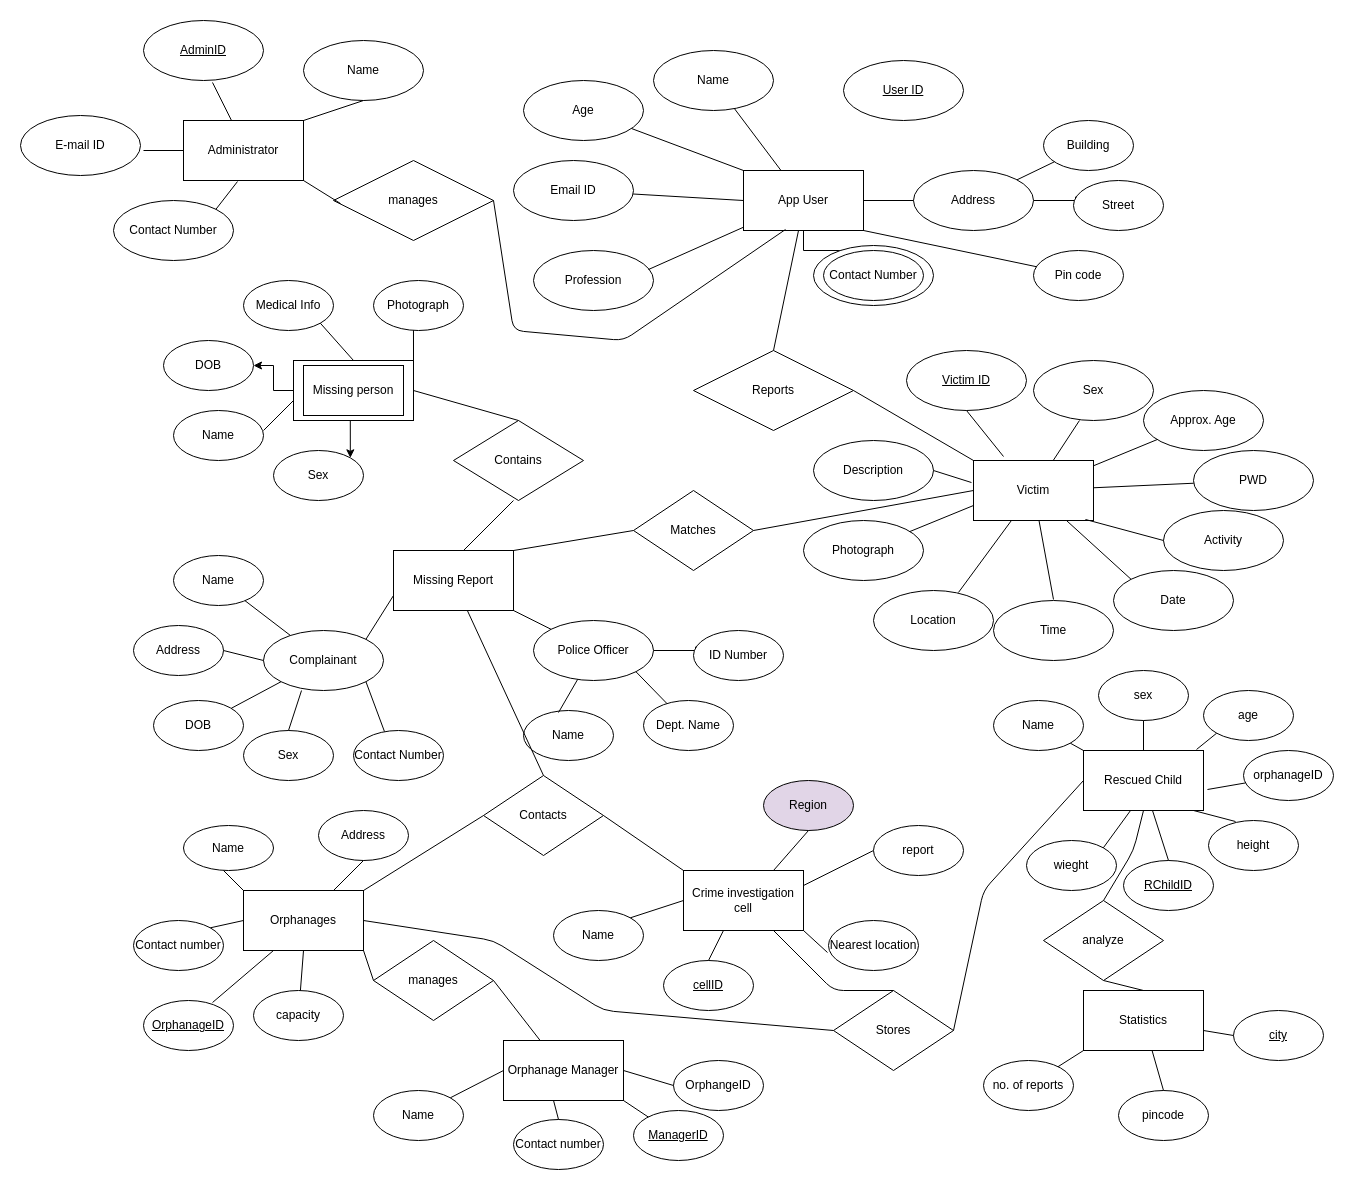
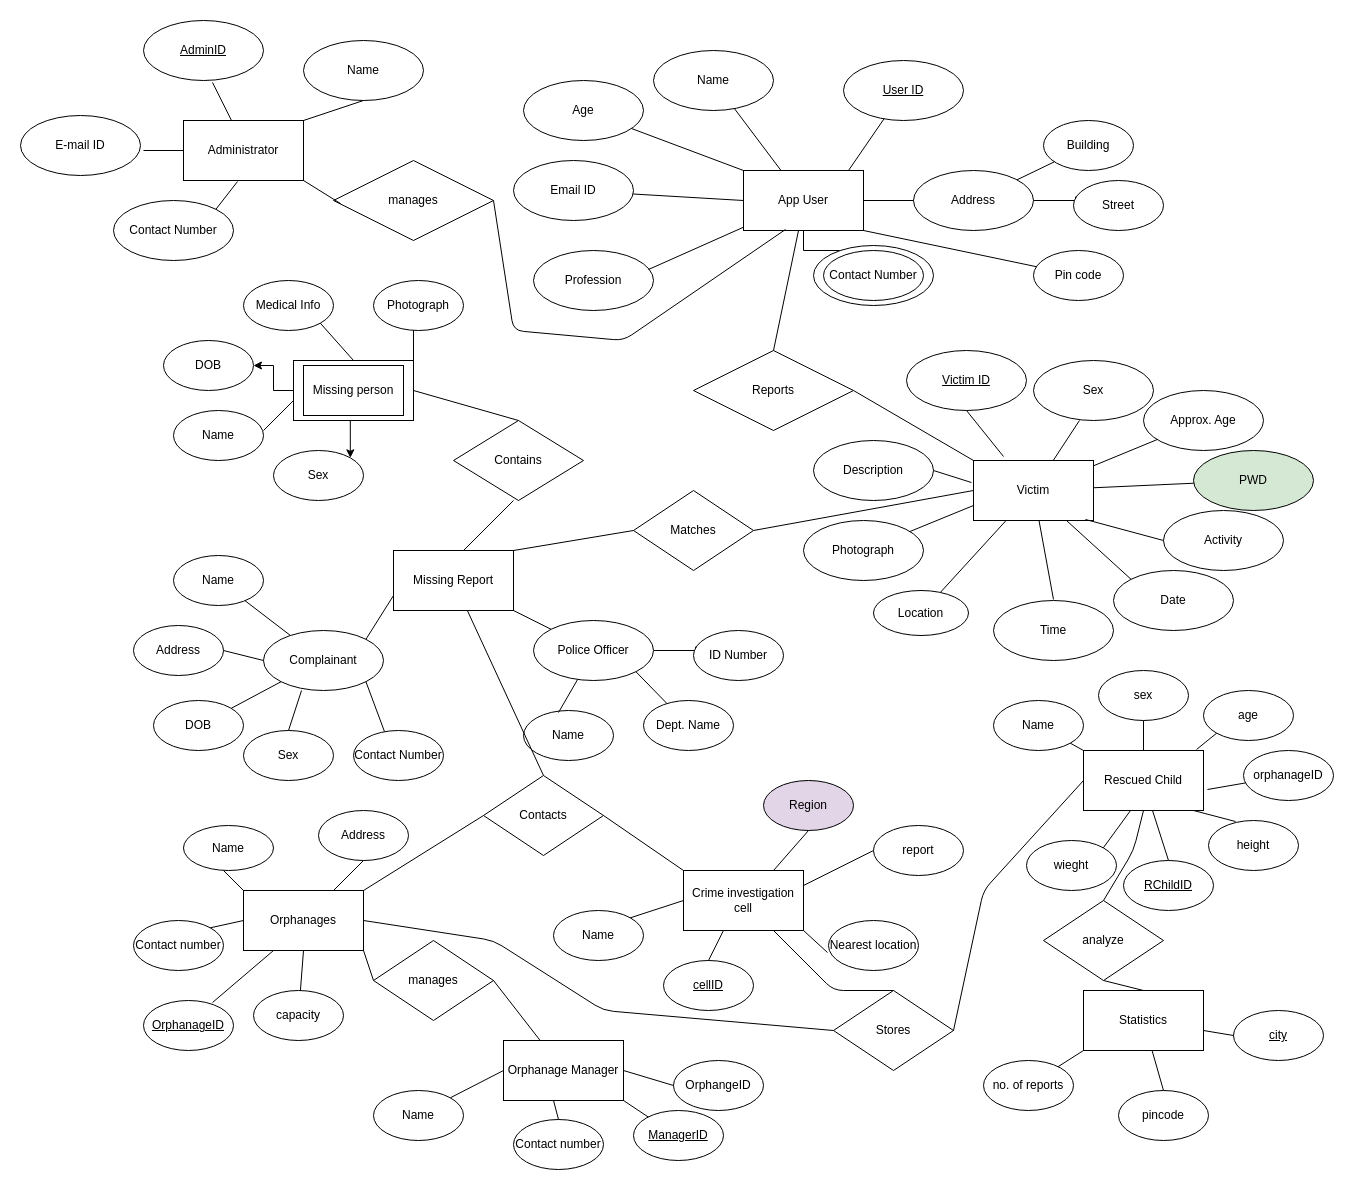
edge "User ID" -- "App User": added
node "PWD": fillcolor #ffffff -> #d5e8d4
node "Location": size 120x60 -> 95x45
